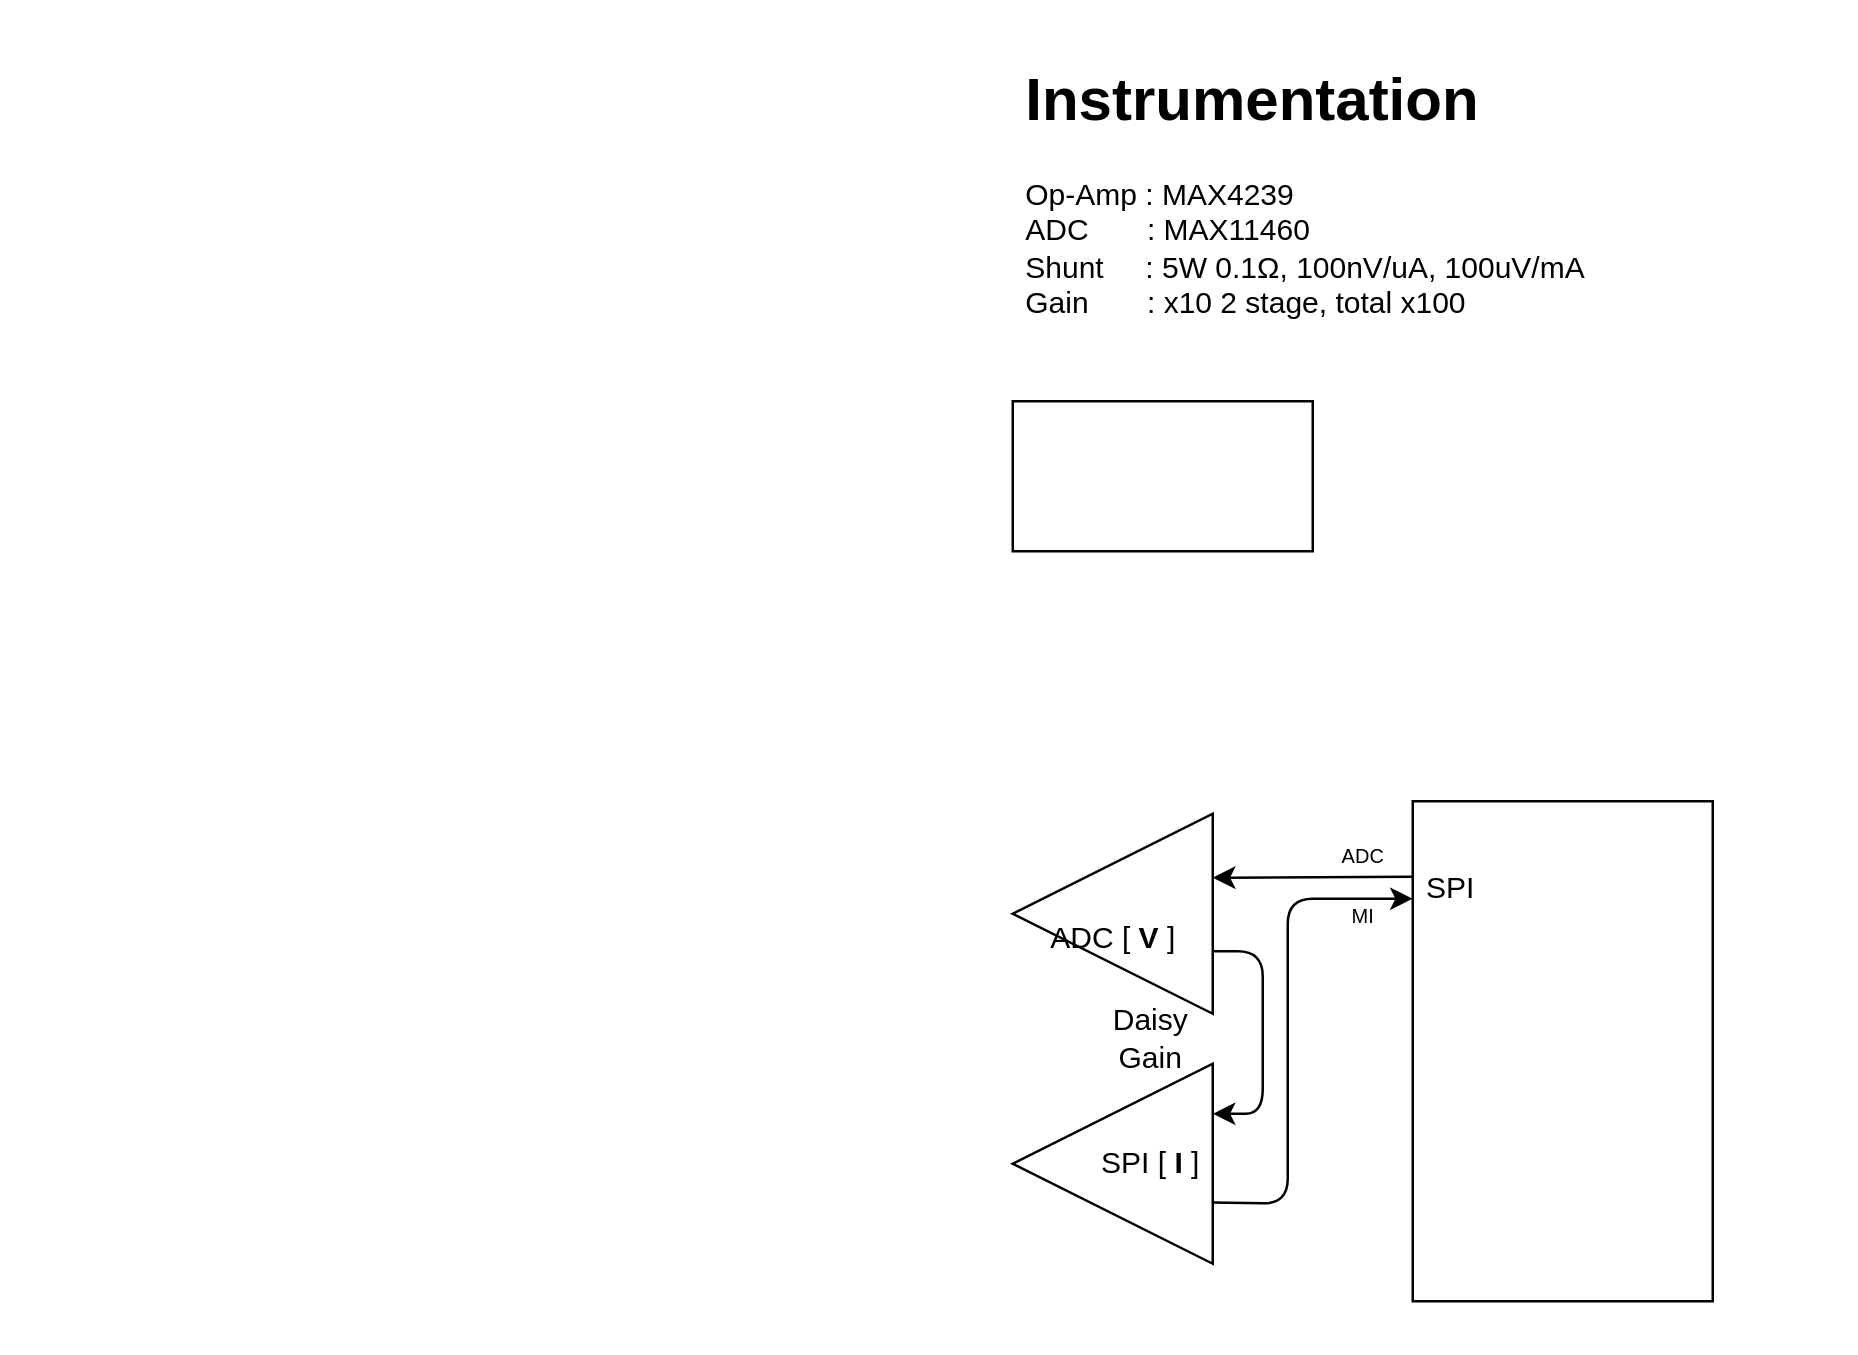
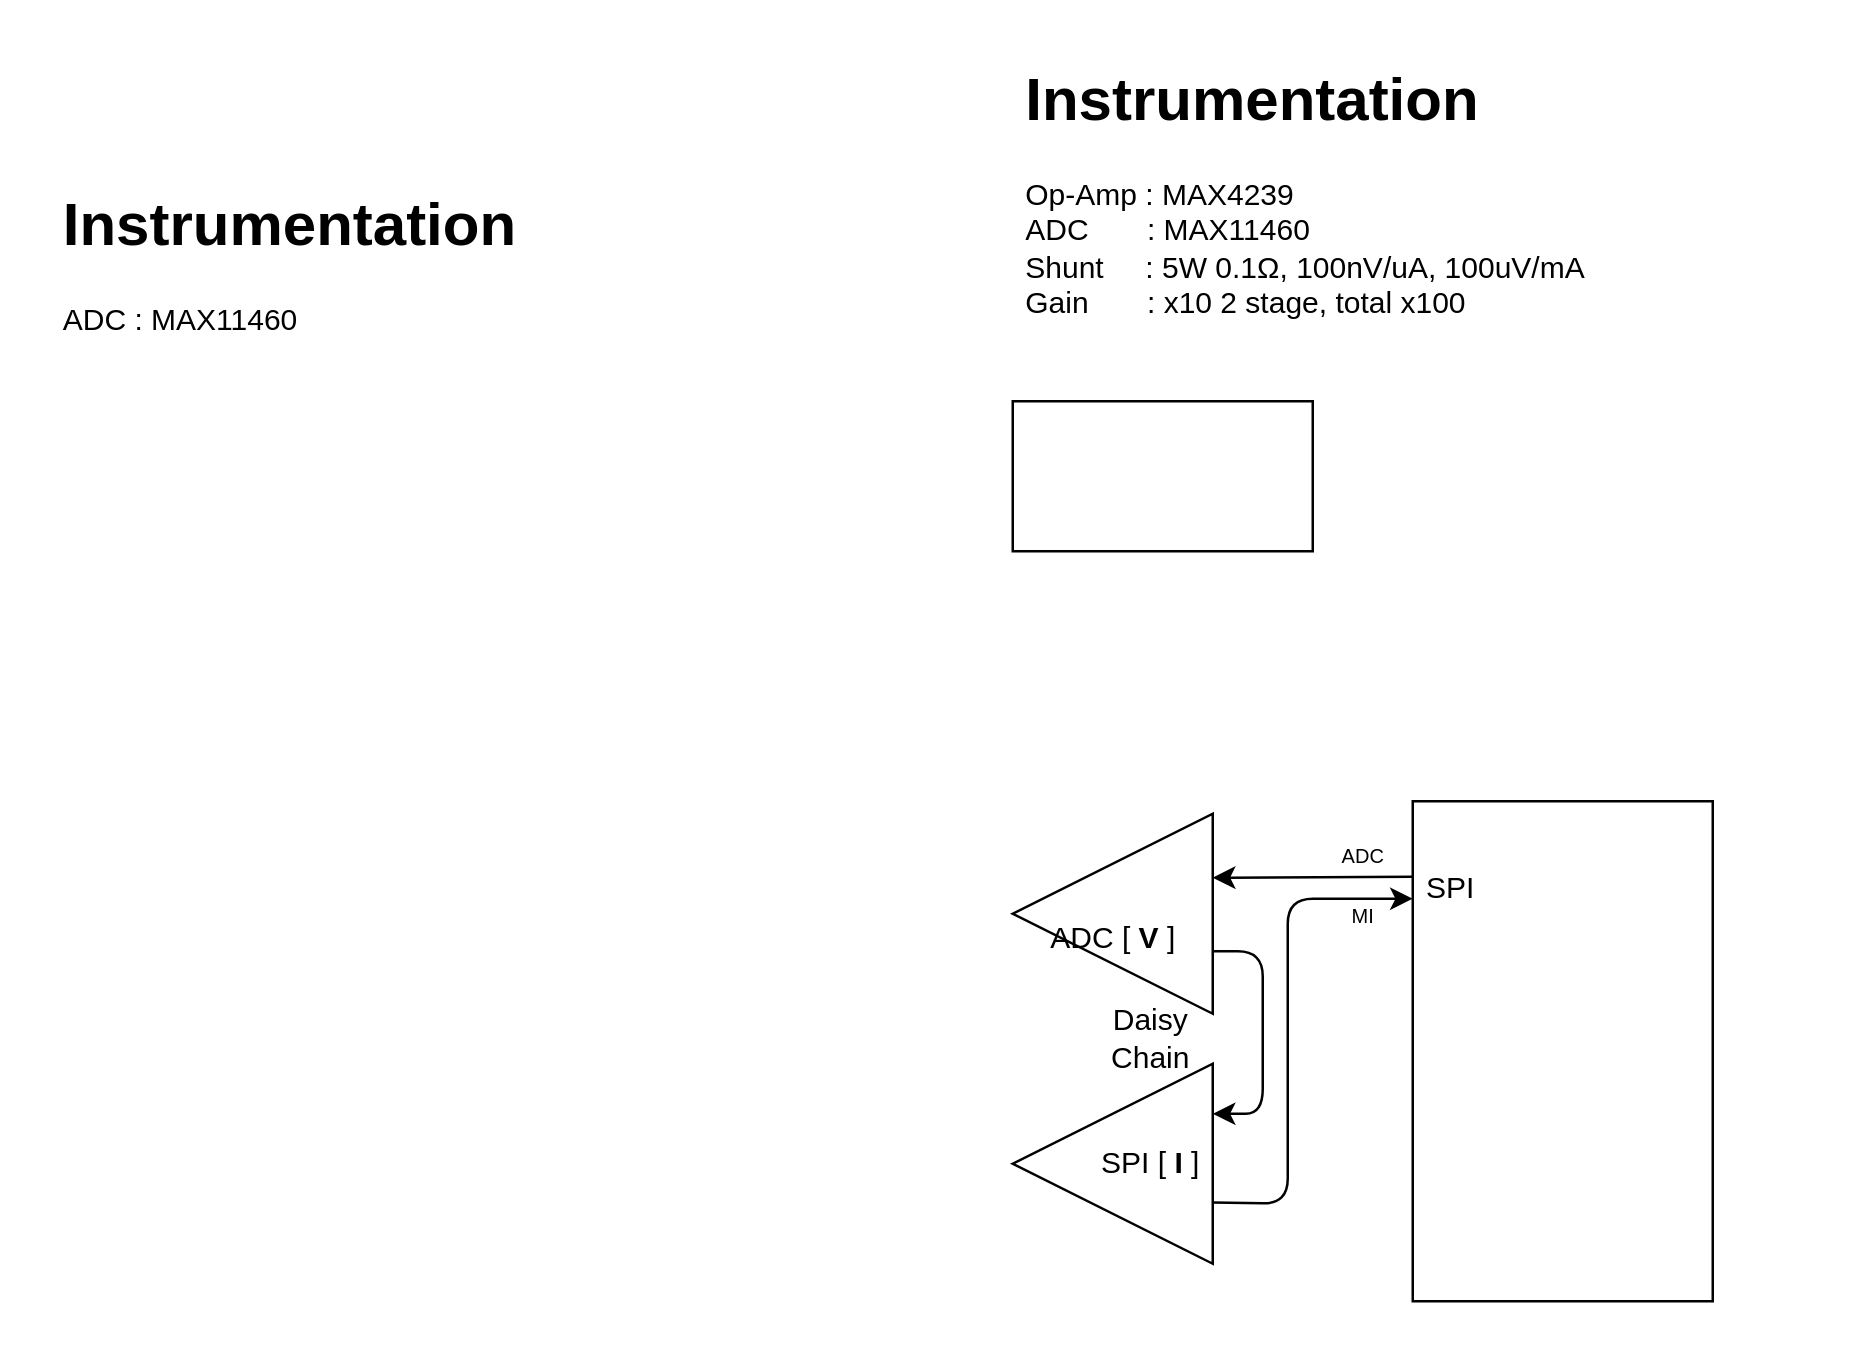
node "InstrumentationADC : MAX11460": added
node "Daisy Gain": label "Daisy Gain" -> "Daisy Chain"
